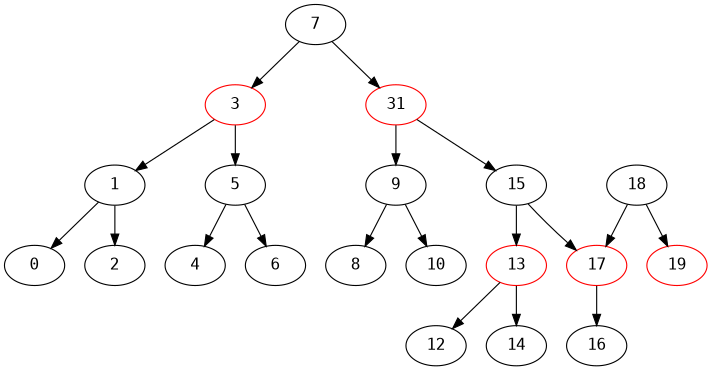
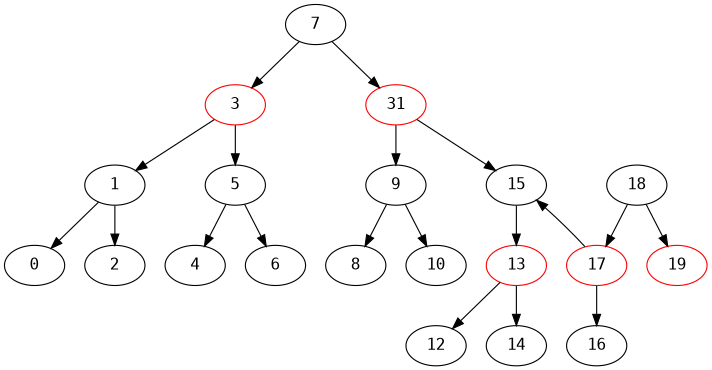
edge "15" -> "17": reversed
